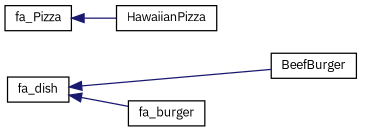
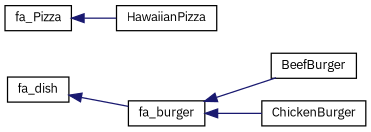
edge "BeefBurger" -> "fa_dish": now "BeefBurger" -> "fa_burger"
node "ChickenBurger": added
